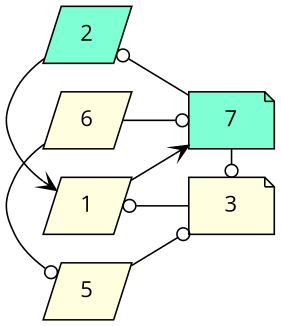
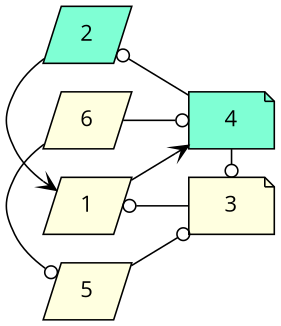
node "7": label "7" -> "4"
